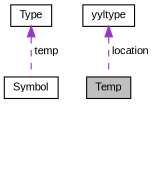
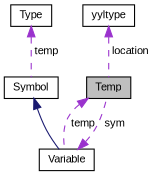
node "Variable": added
